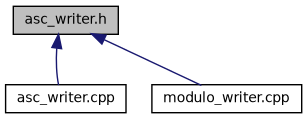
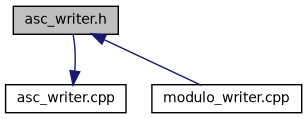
edge "asc_writer.cpp" -> "asc_writer.h": reversed
